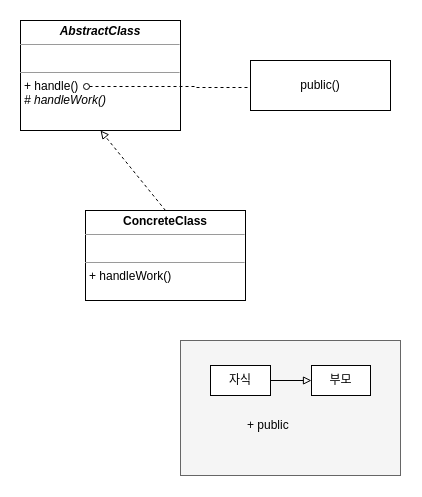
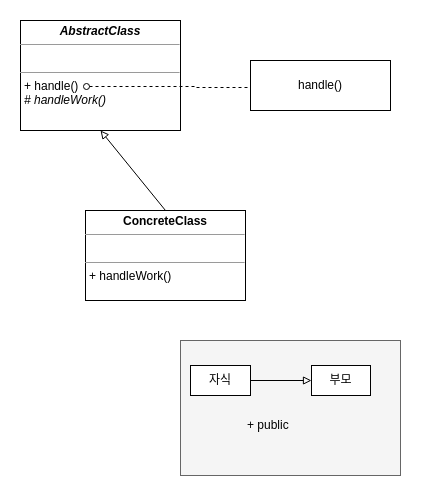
node "public()": label "public()" -> "handle()"
edge "ConcreteClass + handleWork()" -> "AbstractClass + handle() # handleWork()": style dashed -> solid
node "자식": moved (241, 381) -> (221, 381)
